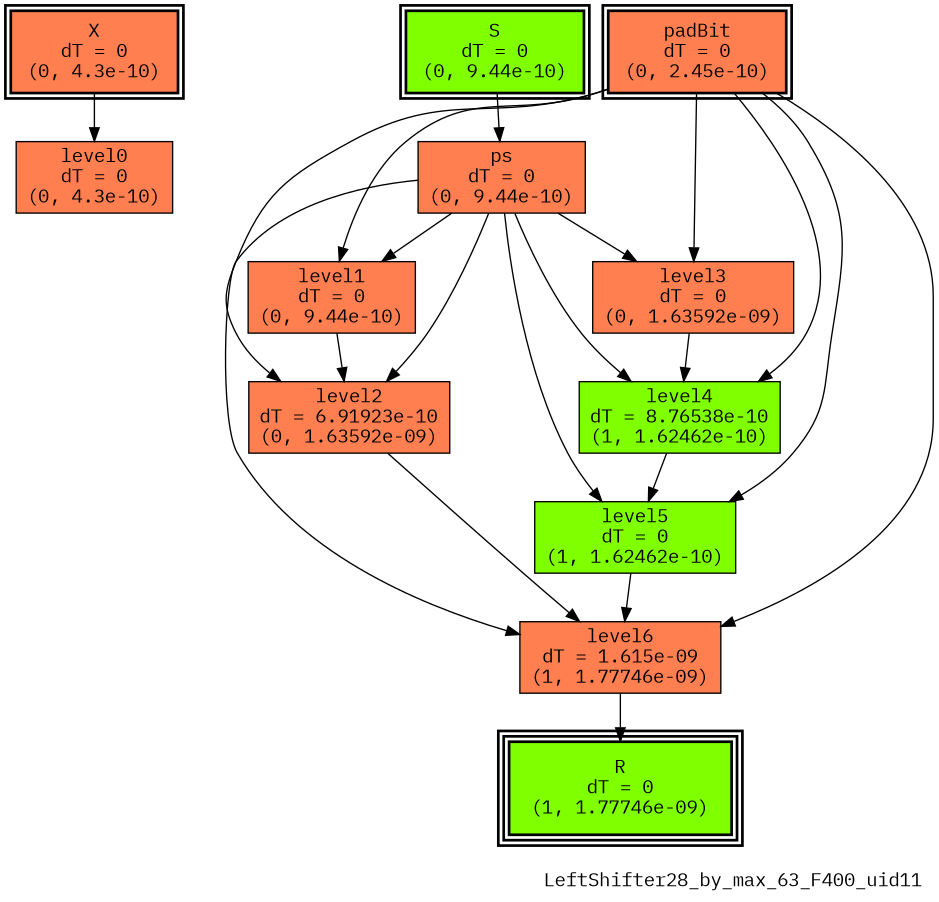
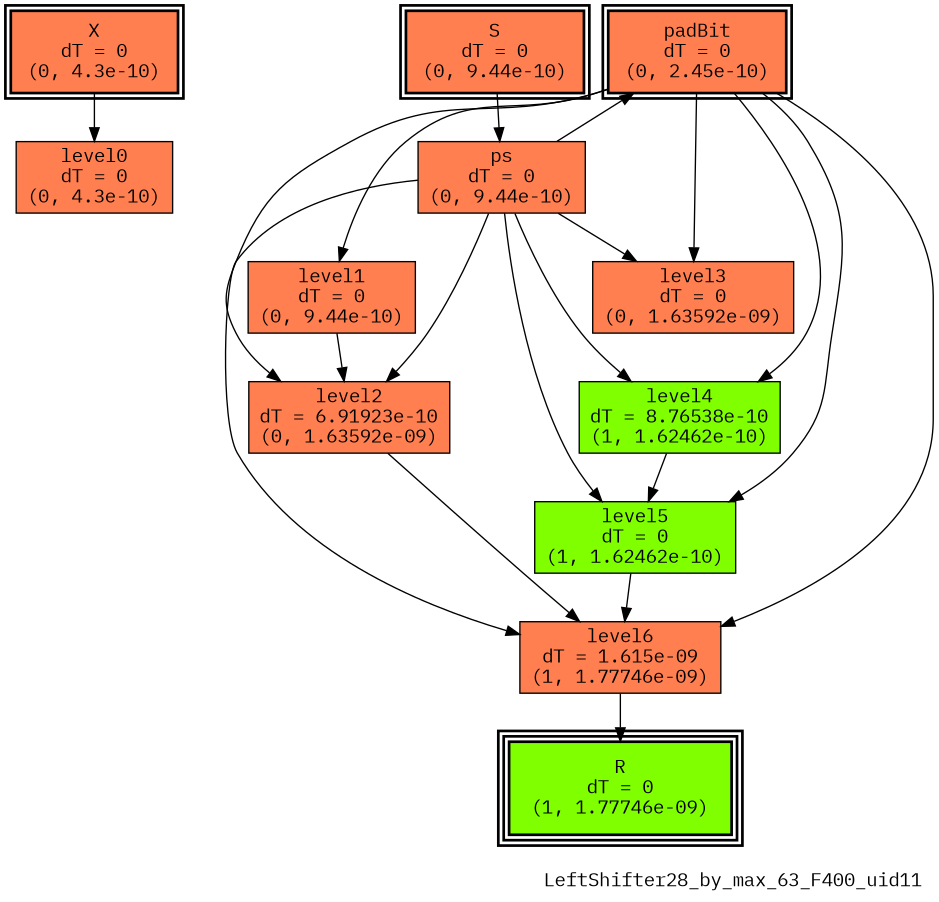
node "S dT = 0 (0, 9.44e-10)": fillcolor chartreuse -> coral
edge "ps dT = 0 (0, 9.44e-10)" -> "level1 dT = 0 (0, 9.44e-10)": now "ps dT = 0 (0, 9.44e-10)" -> "padBit dT = 0 (0, 2.45e-10)"
edge "level3 dT = 0 (0, 1.63592e-09)" -> "level4 dT = 8.76538e-10 (1, 1.62462e-10)": removed
